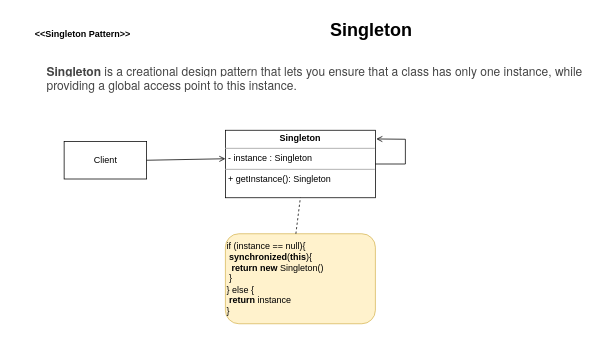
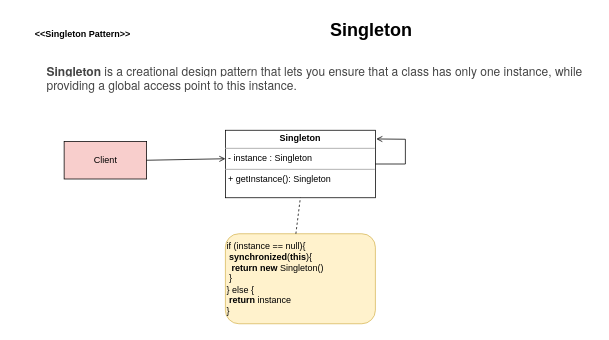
node "Client": fillcolor #ffffff -> #f8cecc
